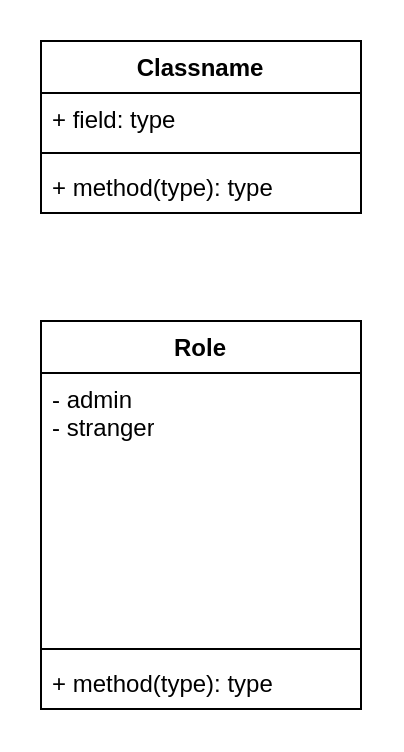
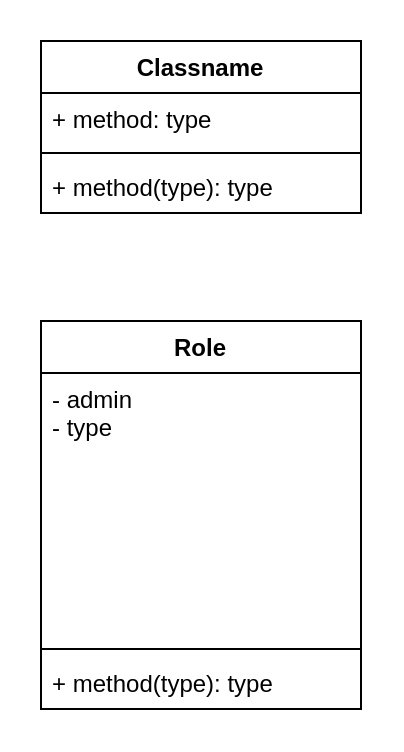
node "+ field: type": label "+ field: type" -> "+ method: type"
node "- admin - stranger": label "- admin - stranger" -> "- admin - type"
